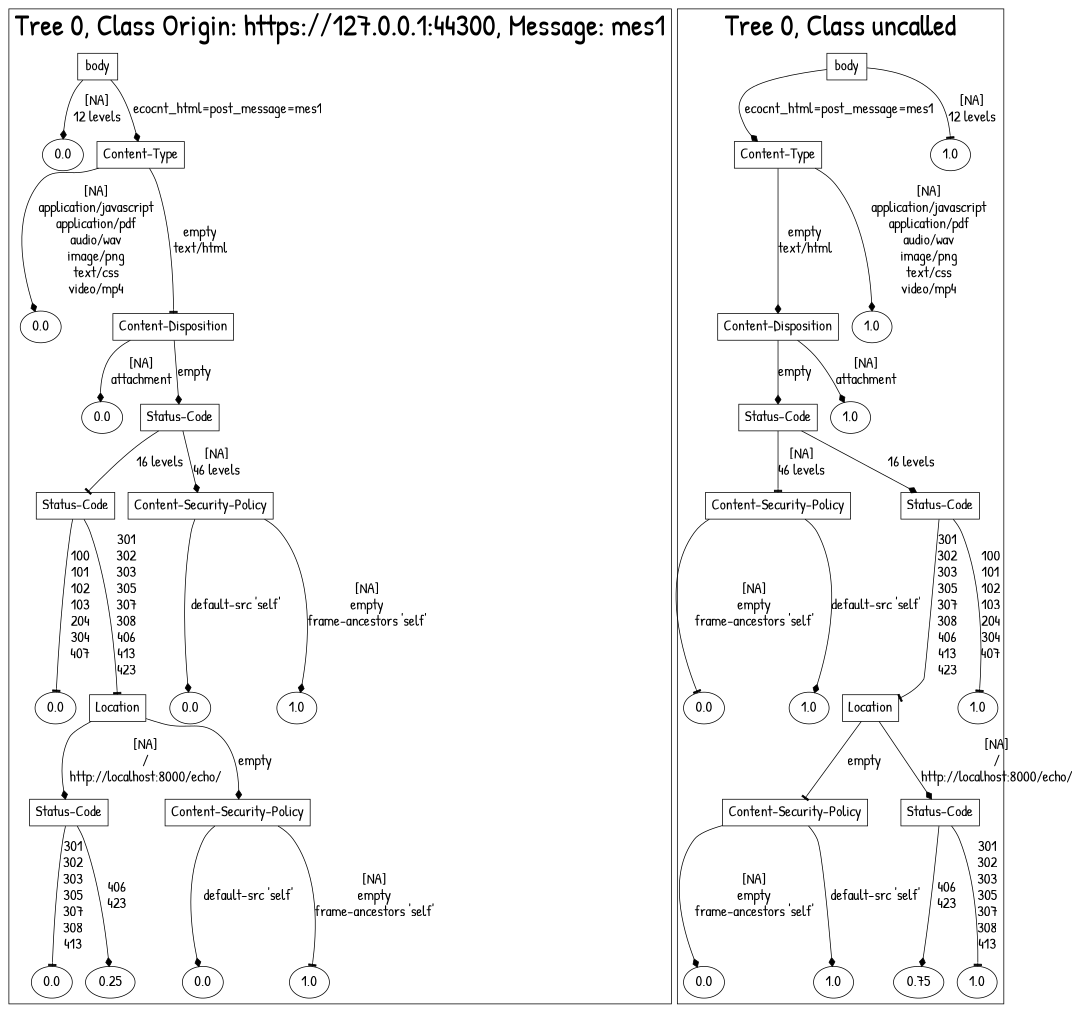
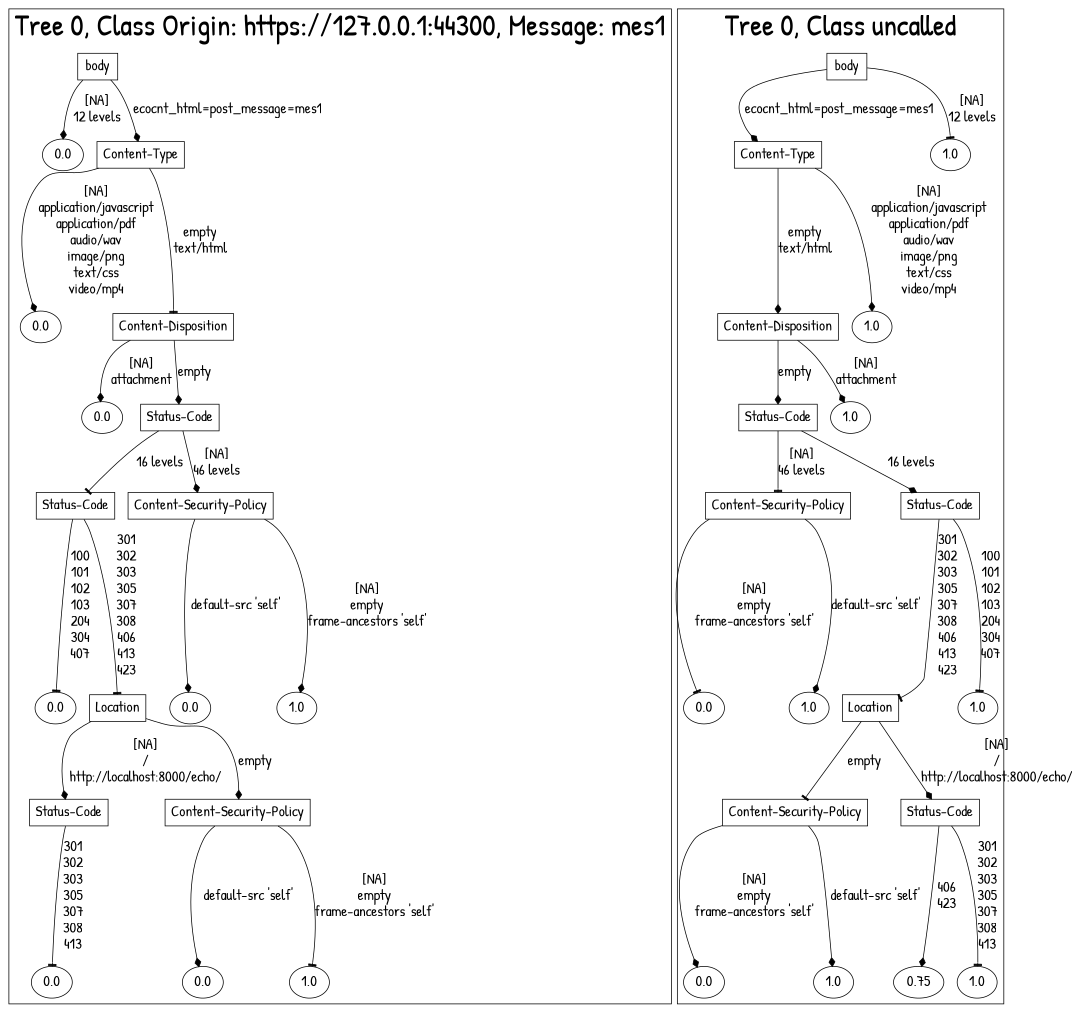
node "0.25": removed
